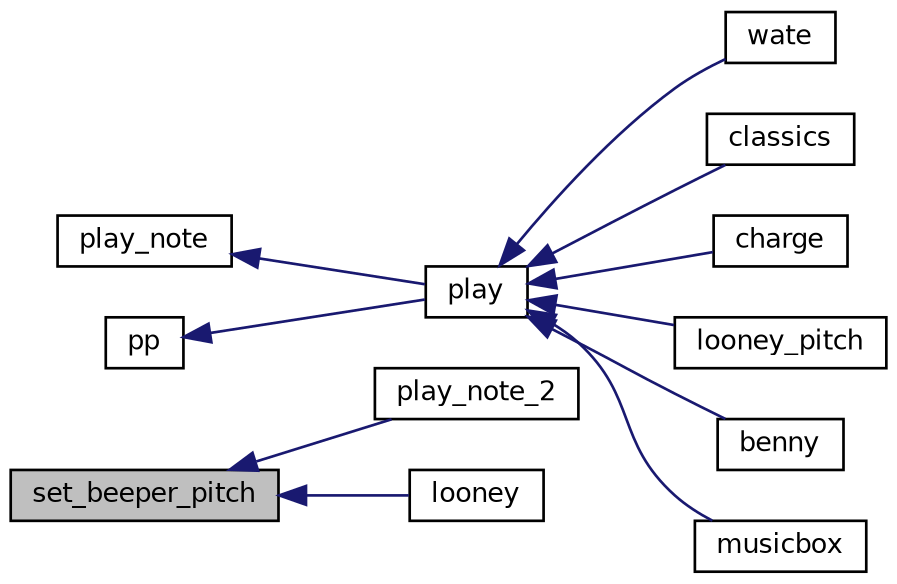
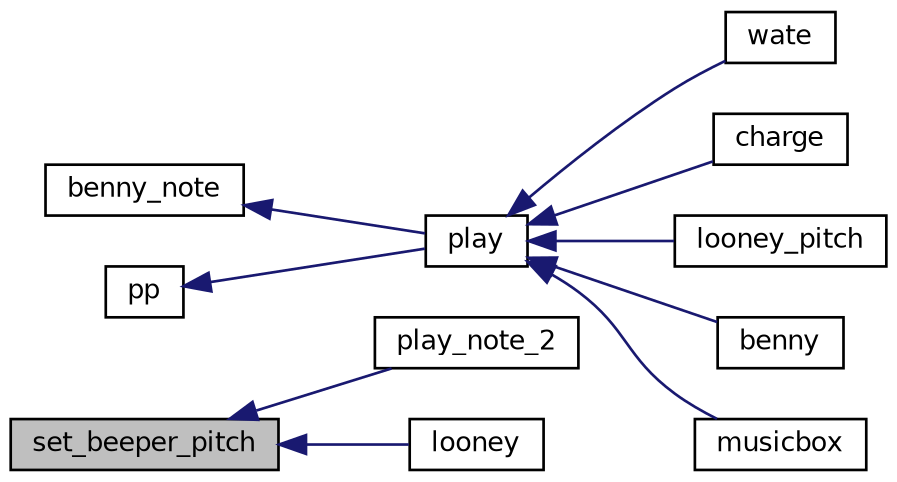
node "classics": removed
node "play_note": label "play_note" -> "benny_note"
